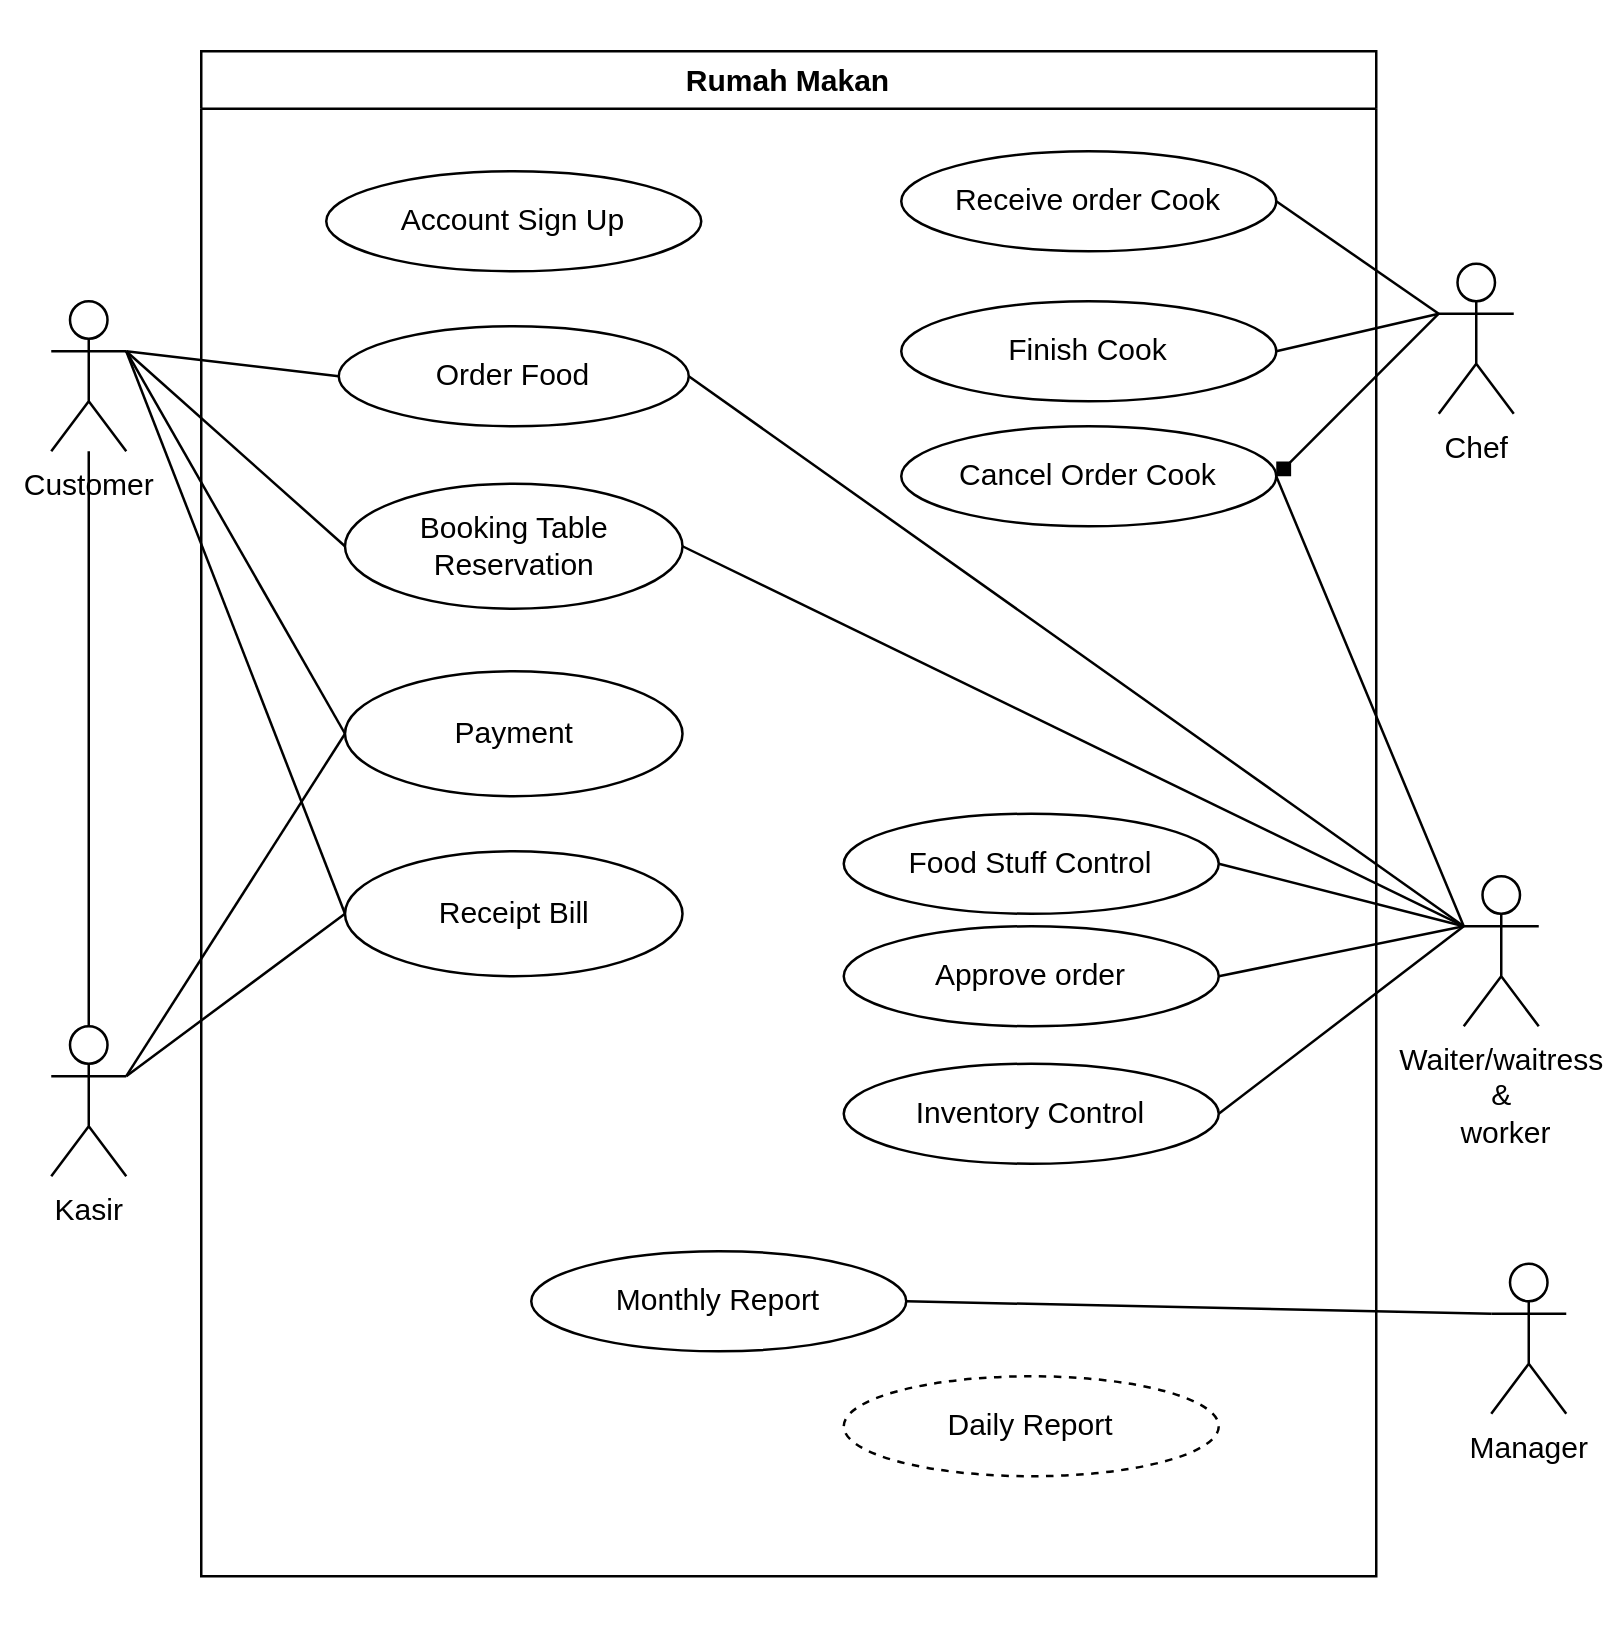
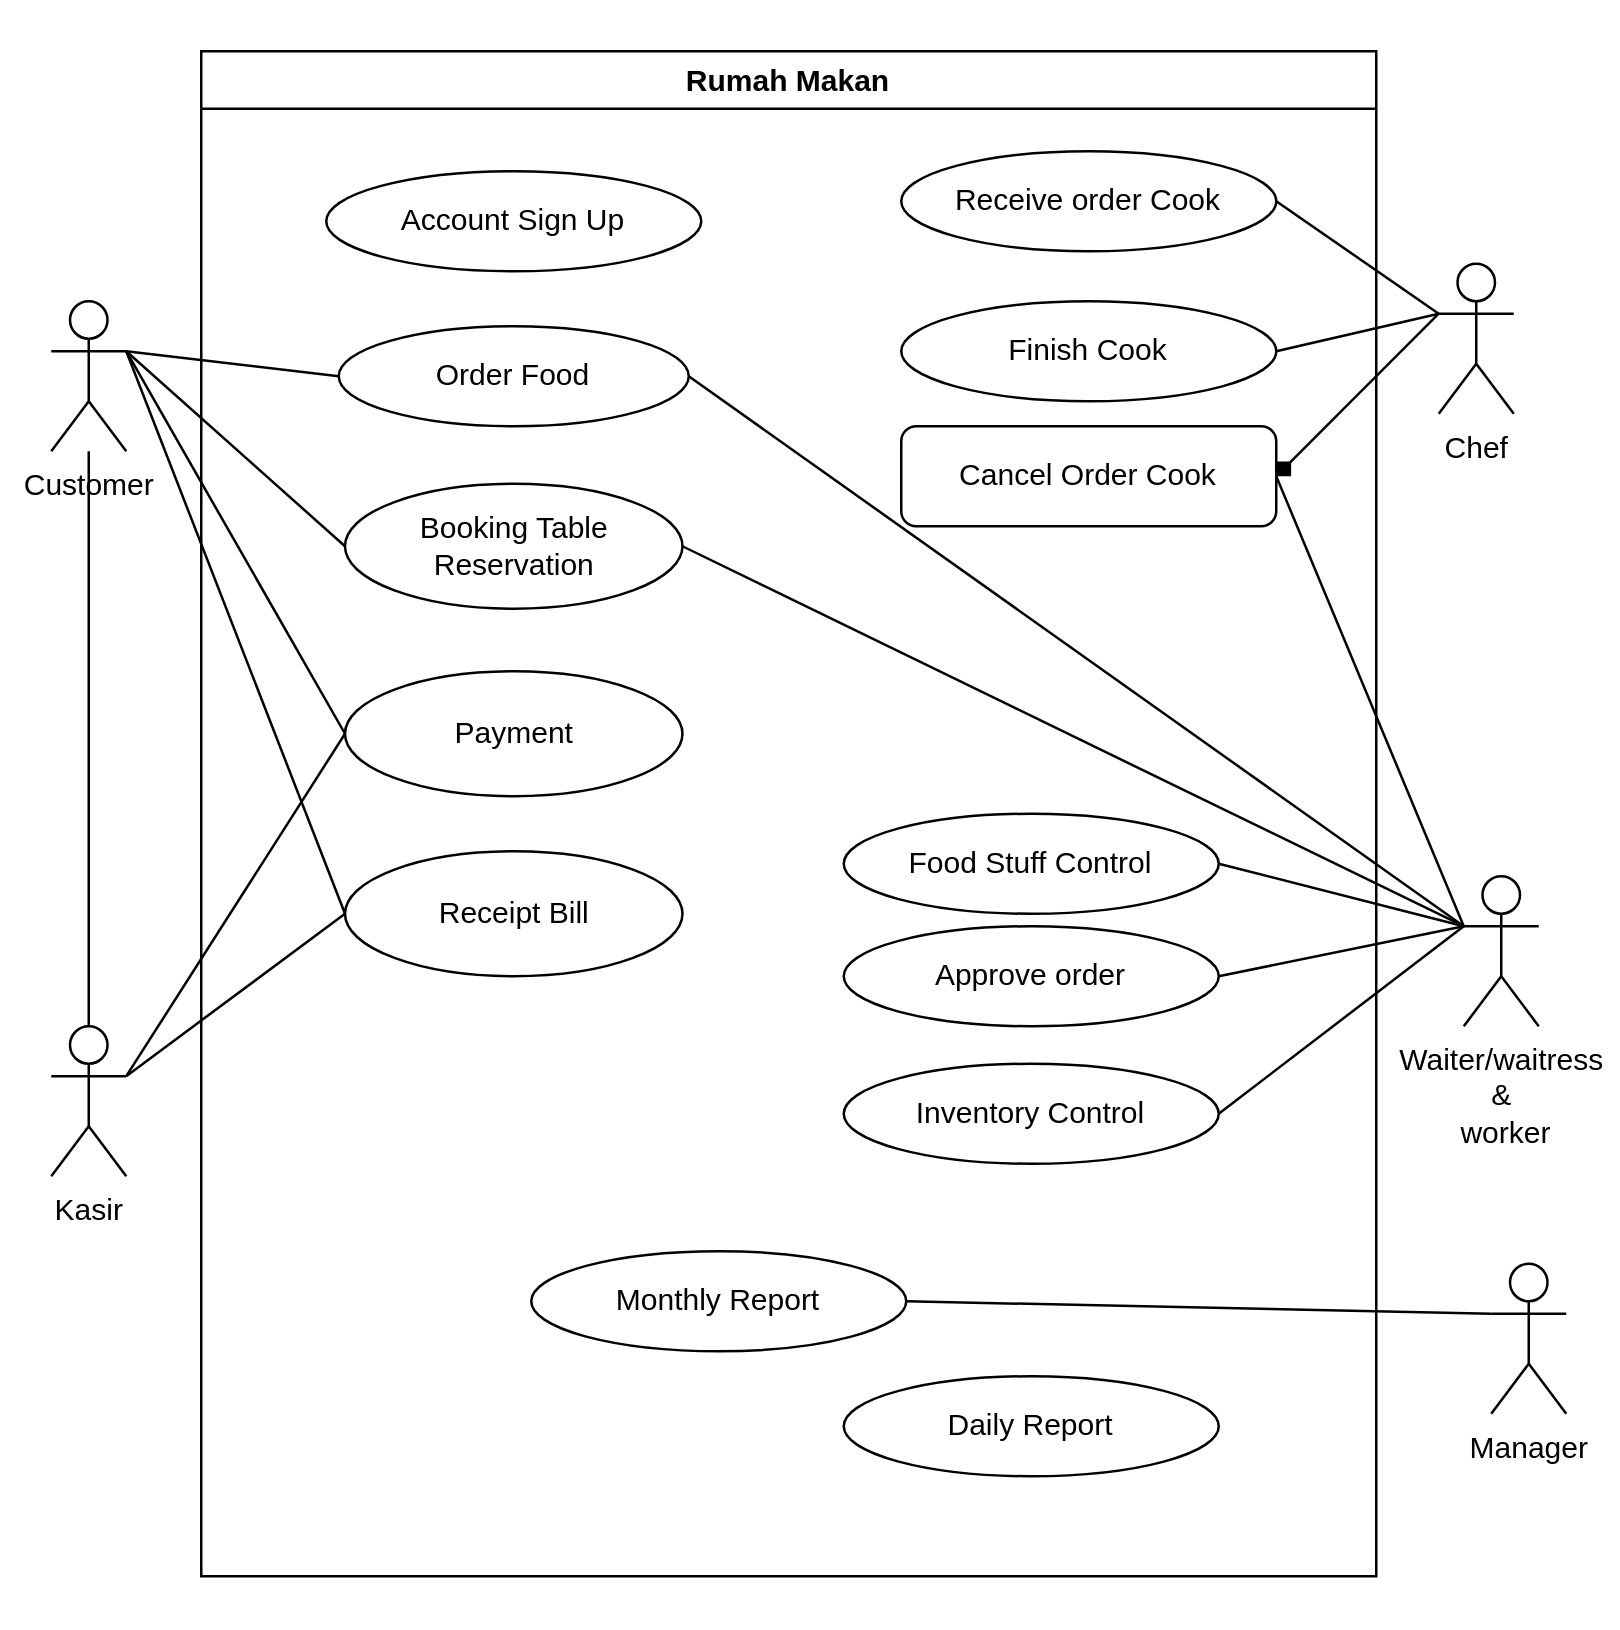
node "Cancel Order Cook": shape ellipse -> rounded rectangle
node "Daily Report": style dashed -> solid
